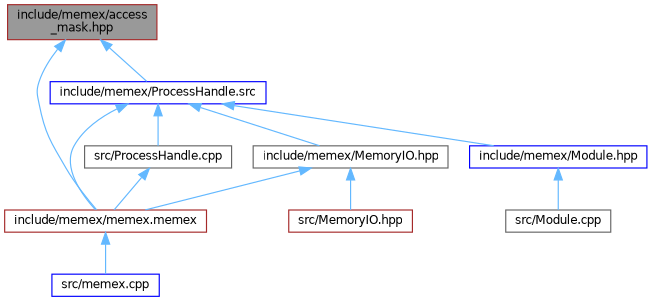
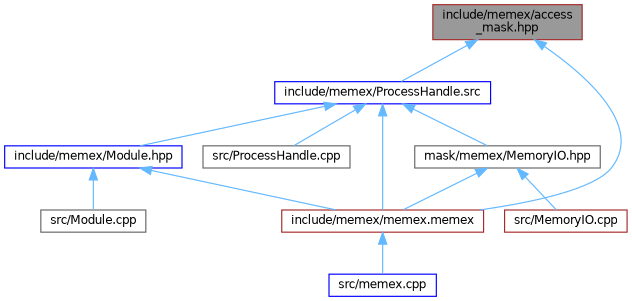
node "include/memex/MemoryIO.hpp": label "include/memex/MemoryIO.hpp" -> "mask/memex/MemoryIO.hpp"
edge "include/memex/memex.memex" -> "src/ProcessHandle.cpp": now "include/memex/memex.memex" -> "include/memex/Module.hpp"
node "src/MemoryIO.hpp": label "src/MemoryIO.hpp" -> "src/MemoryIO.cpp"
